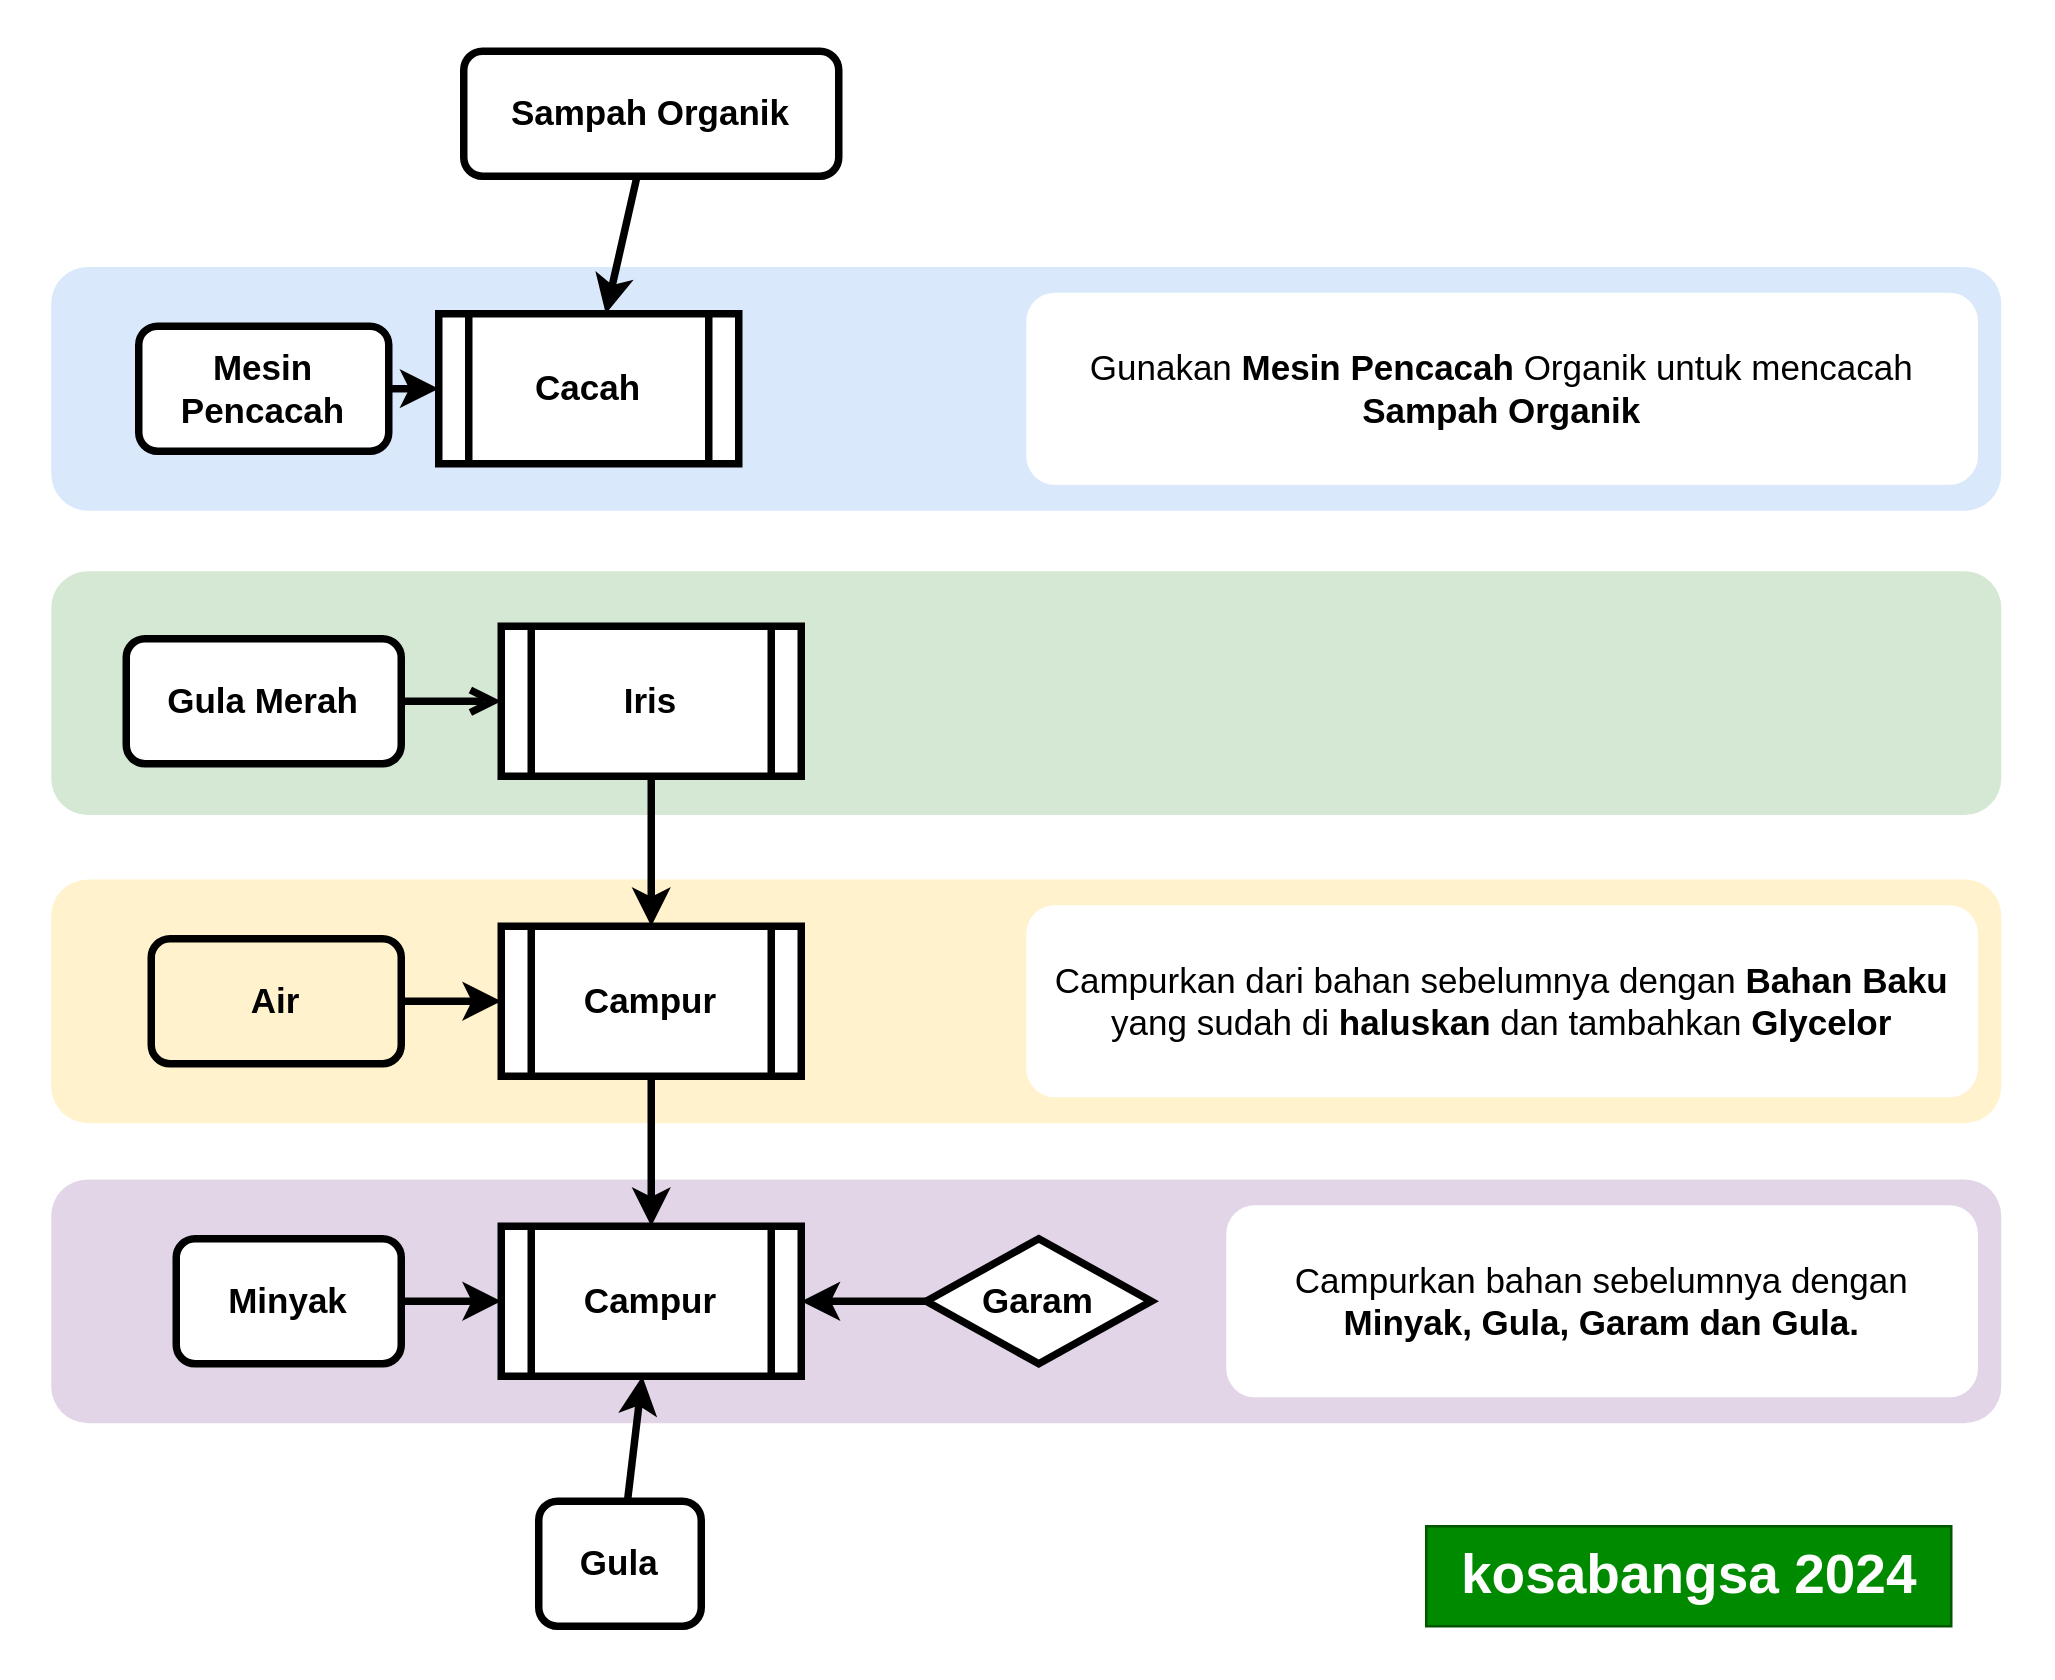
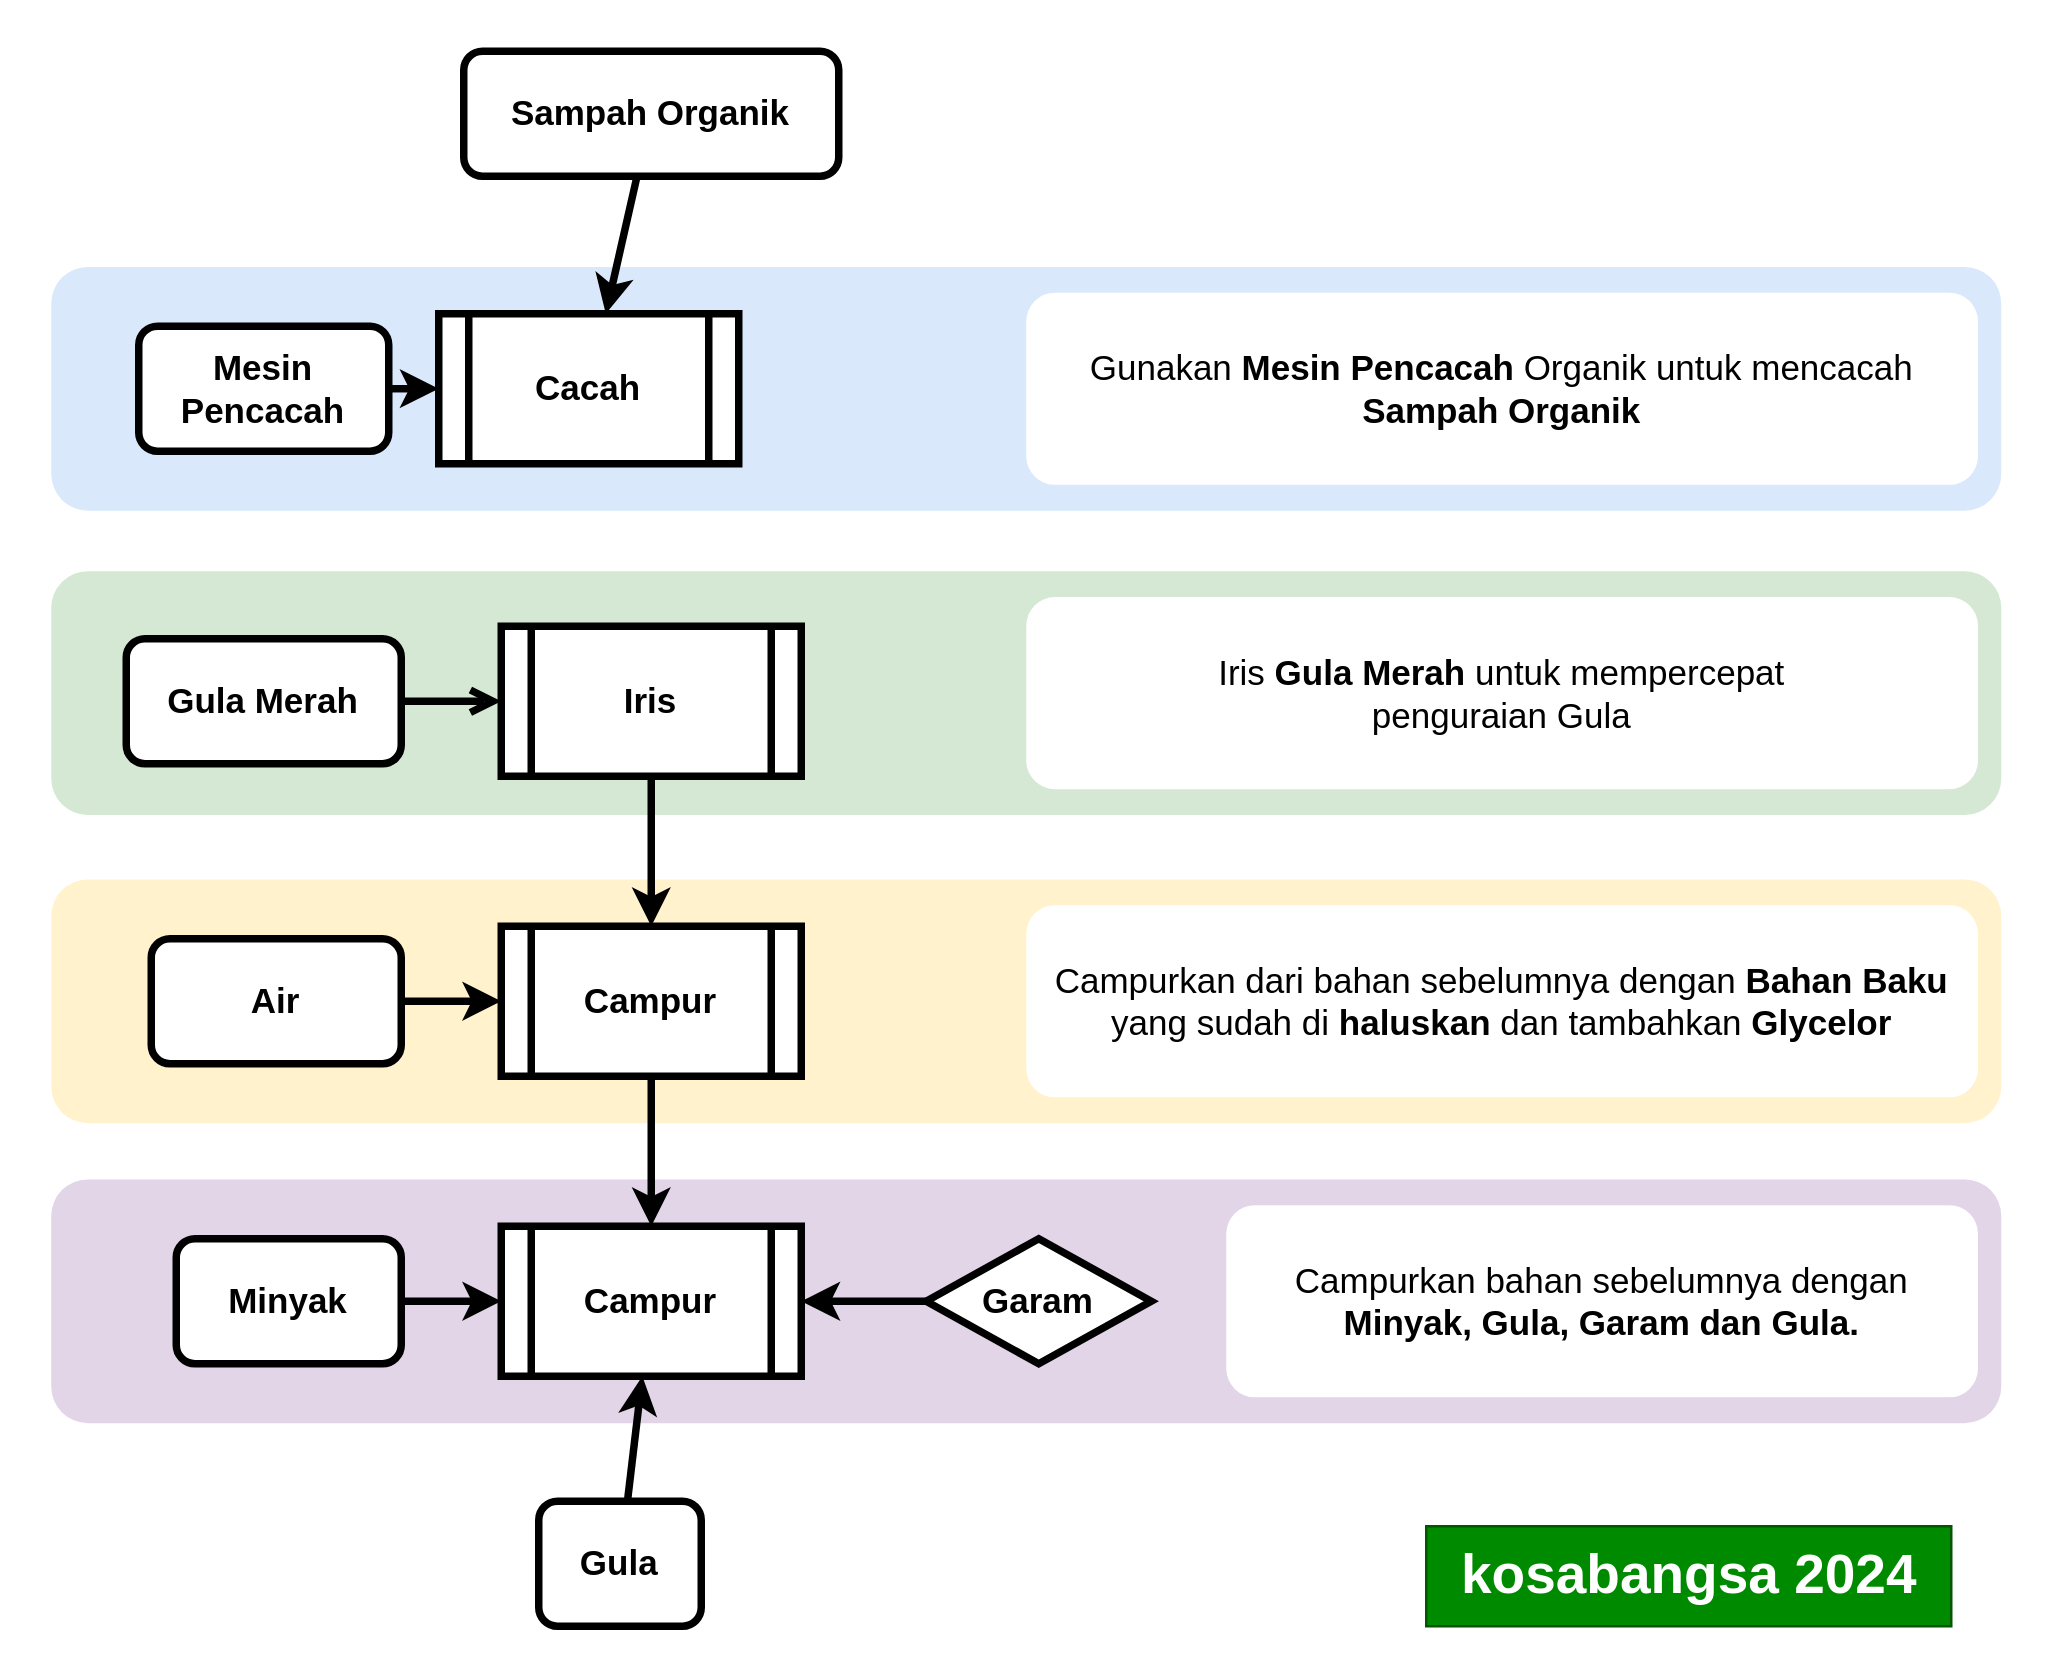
node "Iris Gula Merah untuk mempercepat penguraian Gula": added
node "Air": fillcolor #fff2cc -> #ffffff
